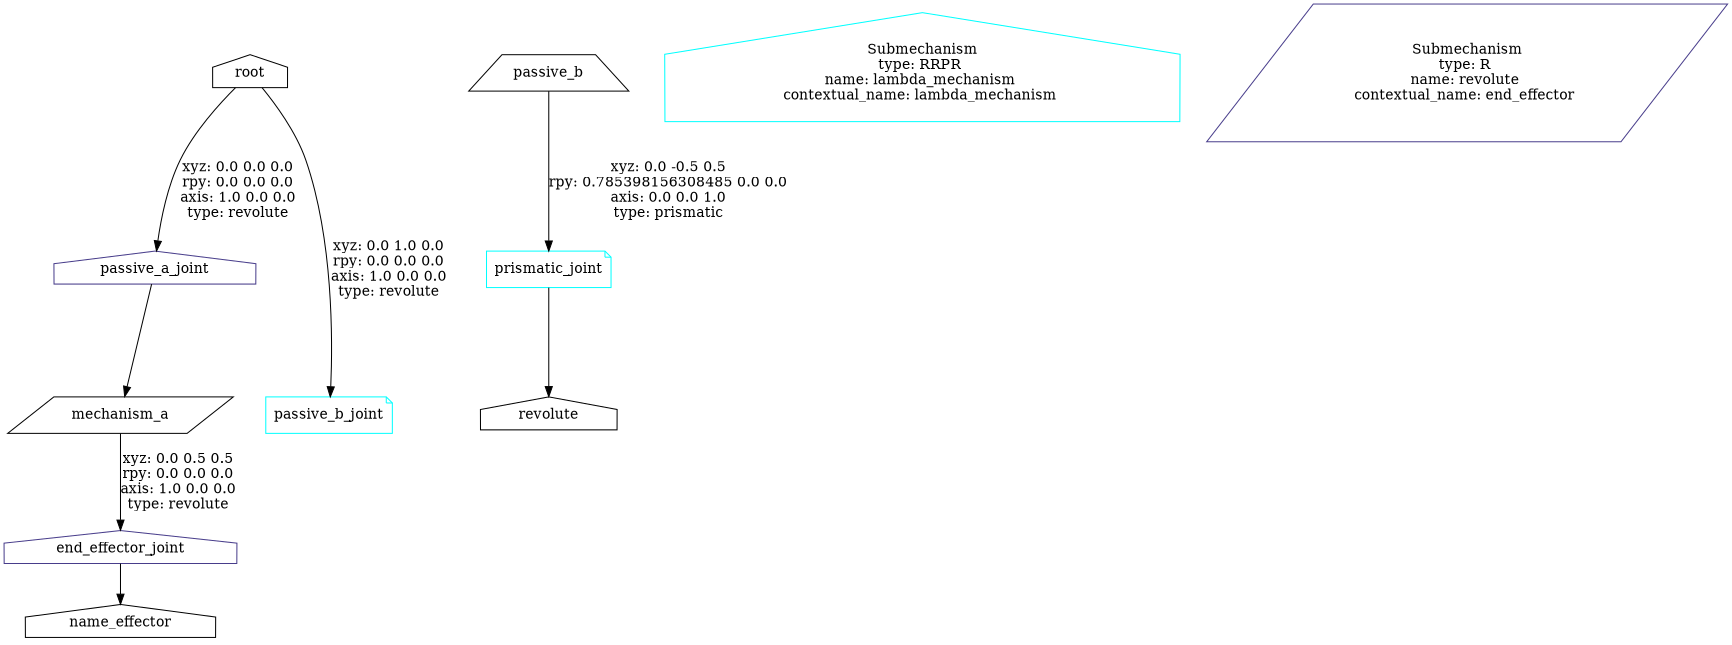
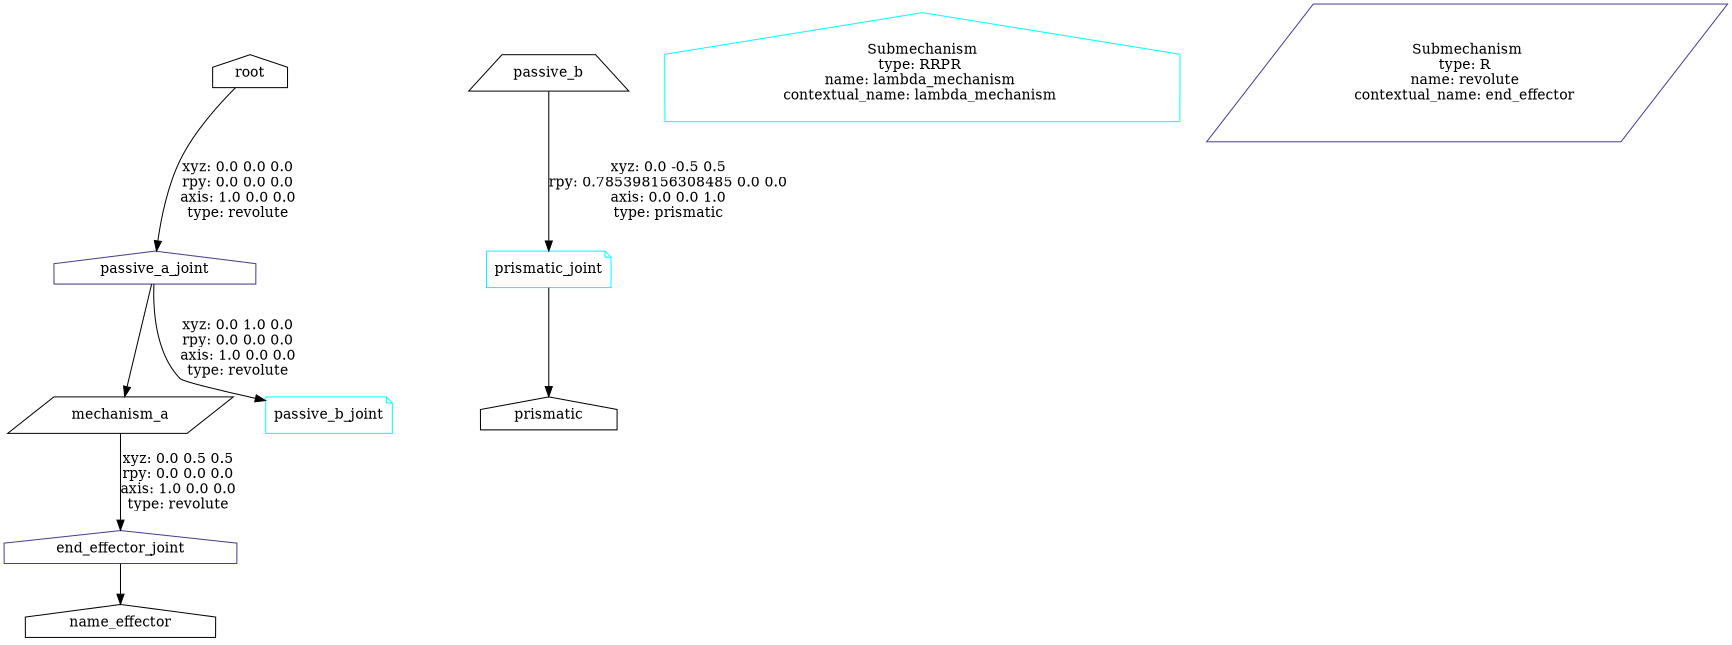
edge "root" -> "passive_b_joint": now "passive_a_joint" -> "passive_b_joint"
node "revolute": label "revolute" -> "prismatic"
